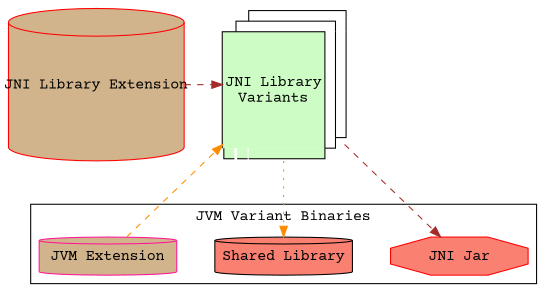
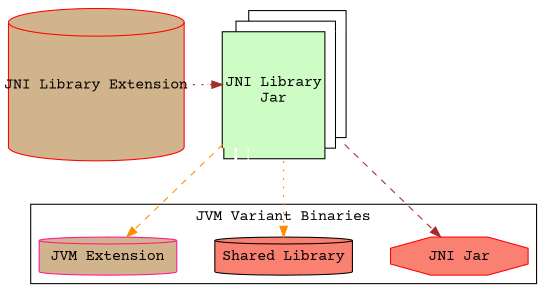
edge "JNI Library Extension" -> "JNI Library": style dashed -> dotted
node "JNI Library": text "Variants" -> "Jar"
edge "JVM Extension" -> "JNI Library": reversed
